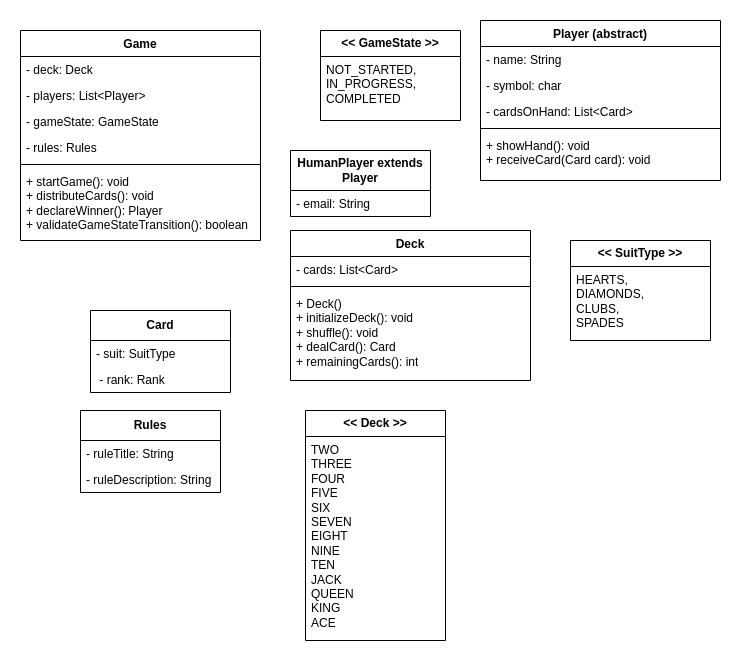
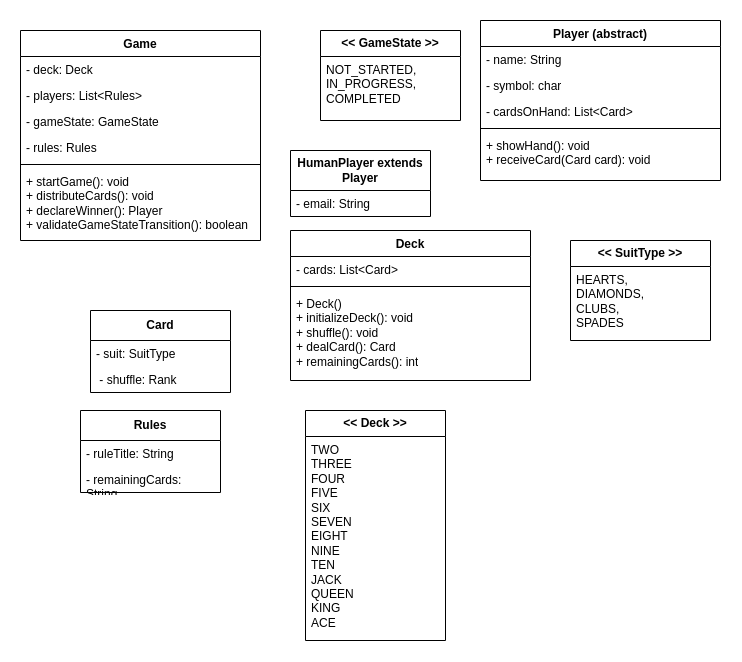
node "- players: List<Player>": label "- players: List<Player>" -> "- players: List<Rules>"
node "- rank: Rank": label "- rank: Rank" -> "- shuffle: Rank"
node "- ruleDescription: String": label "- ruleDescription: String" -> "- remainingCards: String"
